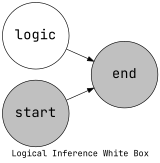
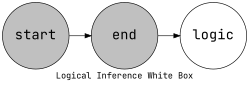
edge "logic" -> "end": reversed
